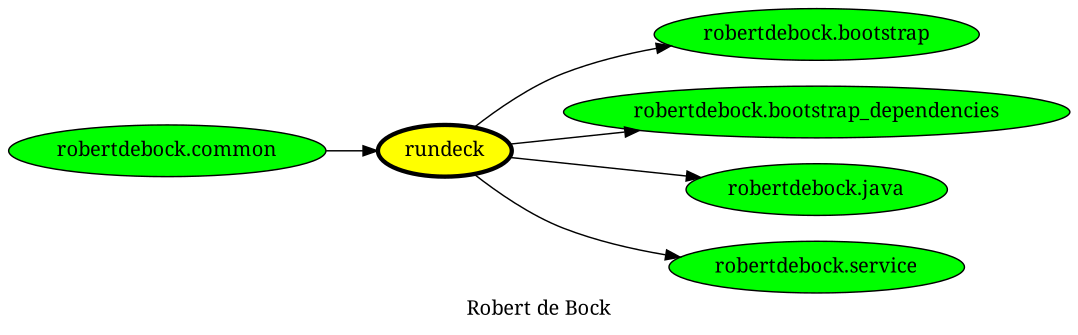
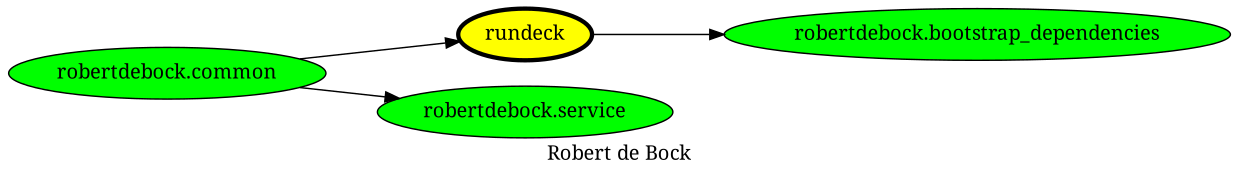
node "robertdebock.bootstrap": removed
node "robertdebock.java": removed
edge "rundeck" -> "robertdebock.service": now "robertdebock.common" -> "robertdebock.service"
